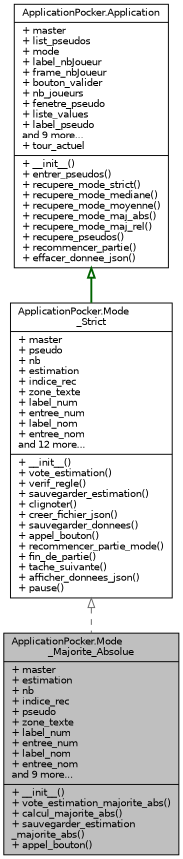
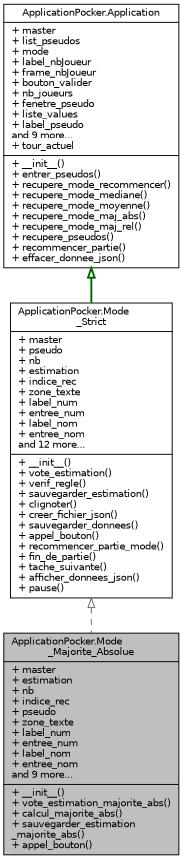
node "ApplicationPocker.Application": text "+ recupere_mode_strict()" -> "+ recupere_mode_recommencer()"
